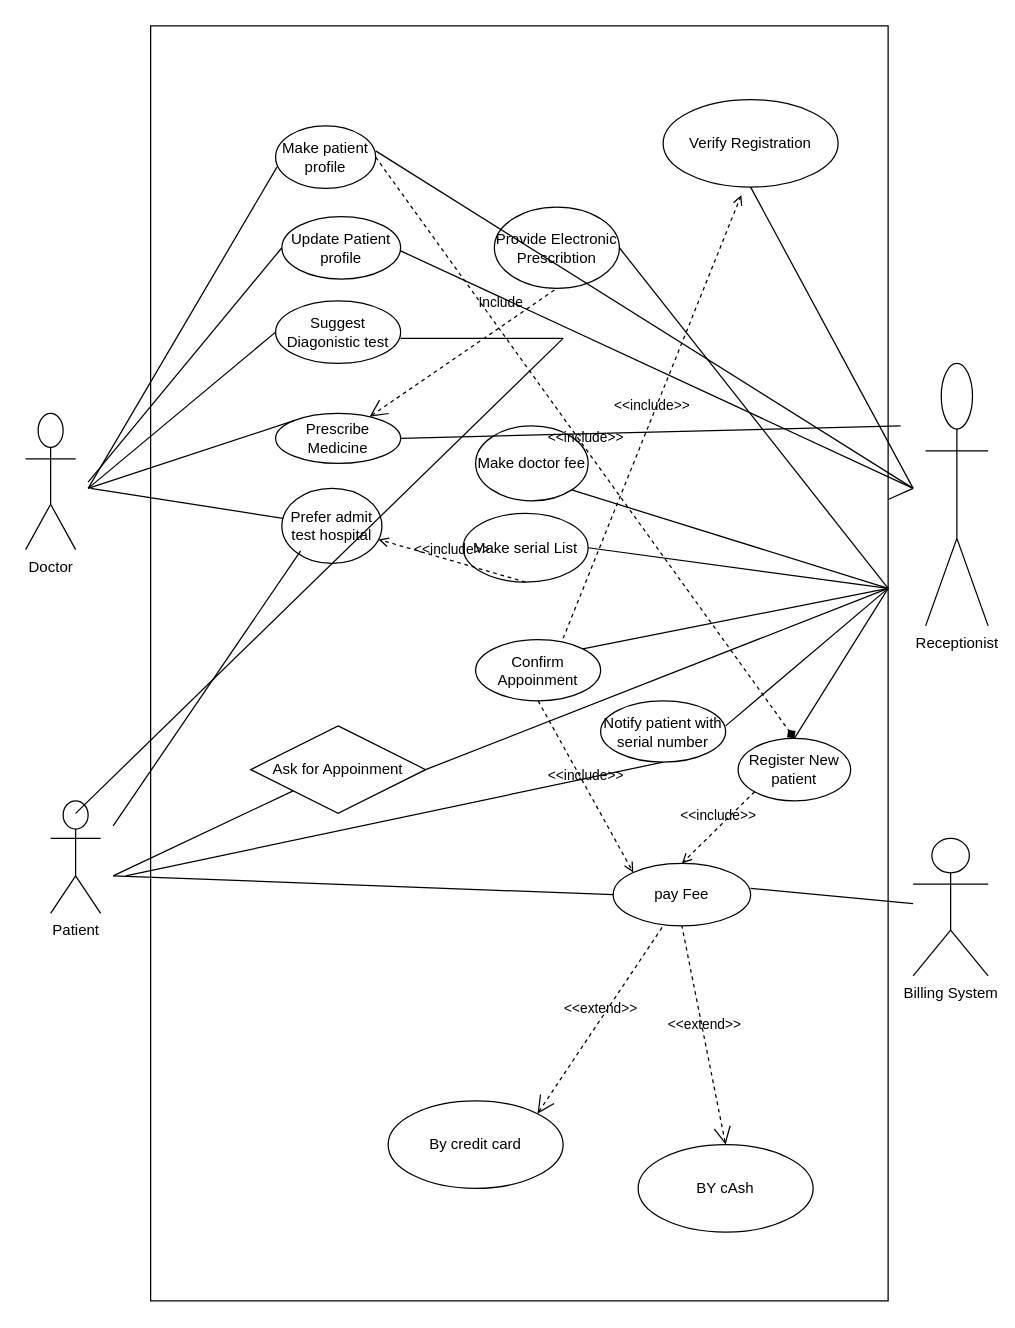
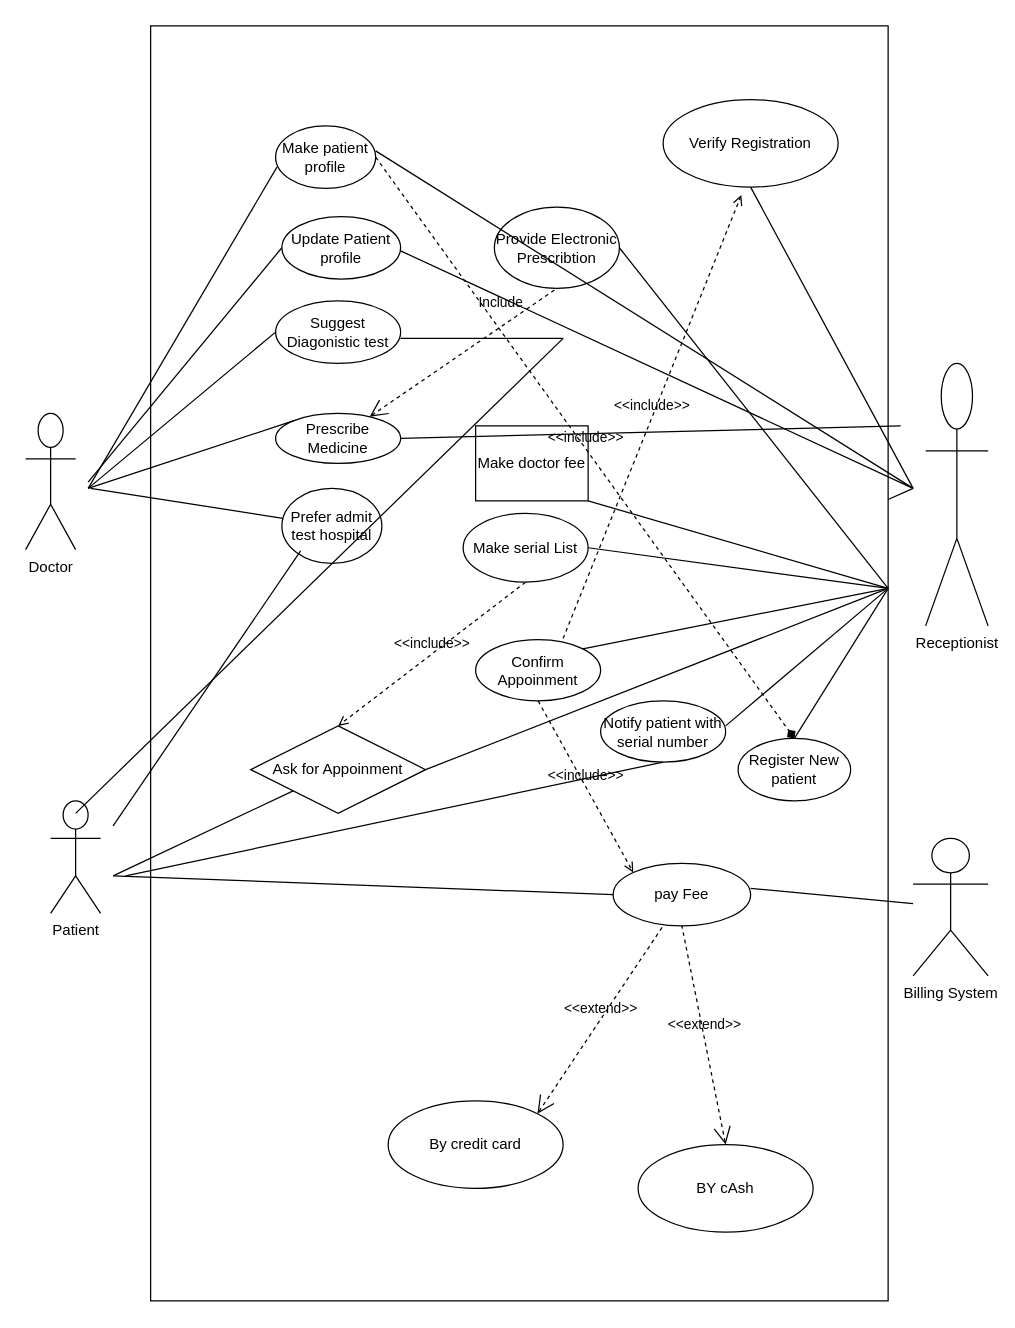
node "Make doctor fee": shape ellipse -> rectangle
edge "Make serial List" -> "Prefer admit test hospital": now "Make serial List" -> "Ask for Appoinment"
edge "Register New patient" -> "pay Fee": removed, label "<<include>>"
